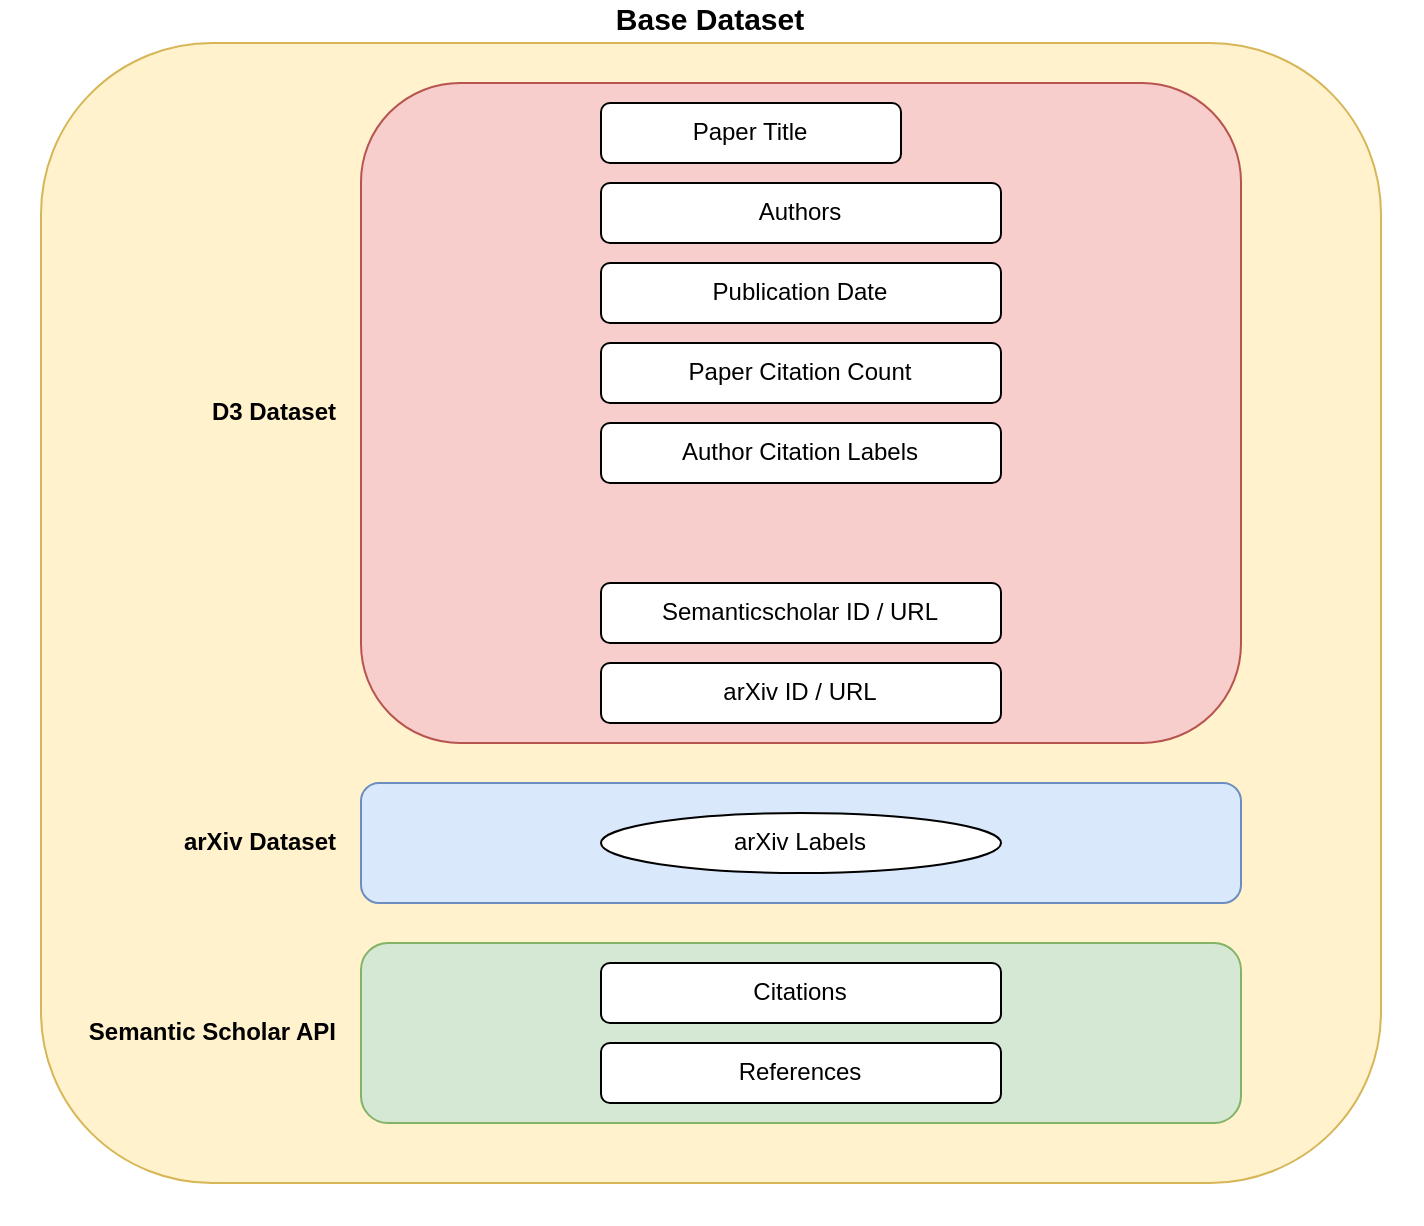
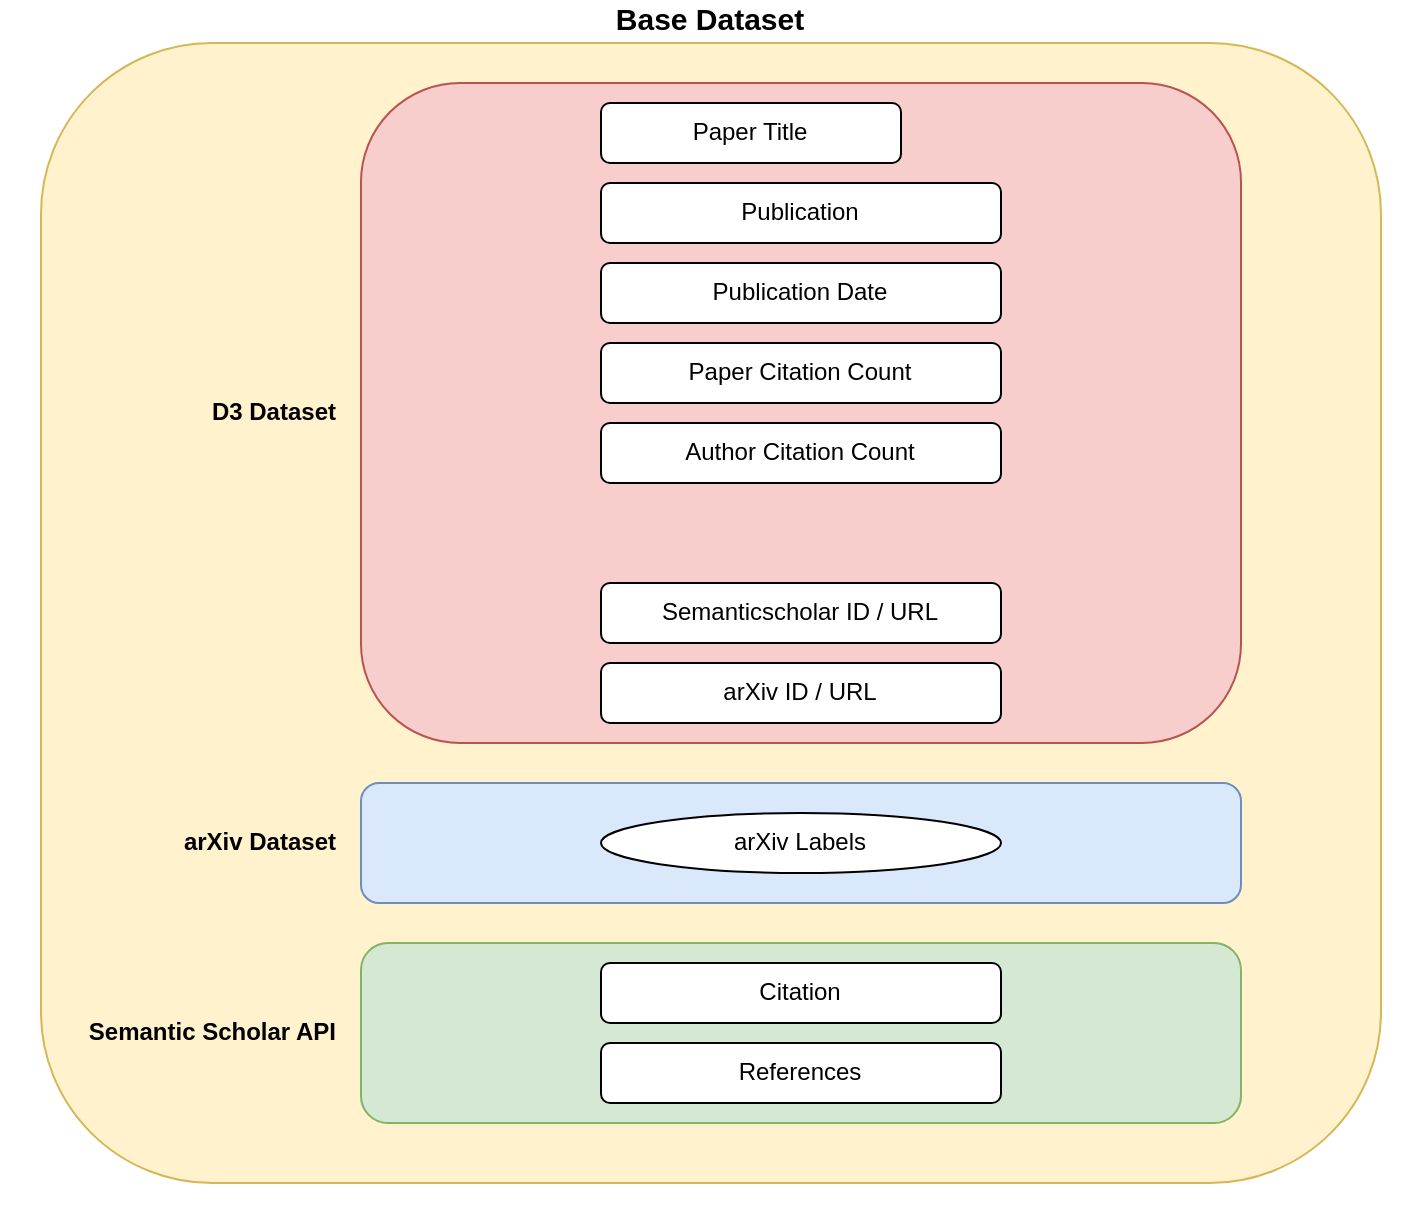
node "Authors": label "Authors" -> "Publication"
node "Author Citation Labels": label "Author Citation Labels" -> "Author Citation Count"
node "Citations": label "Citations" -> "Citation"
